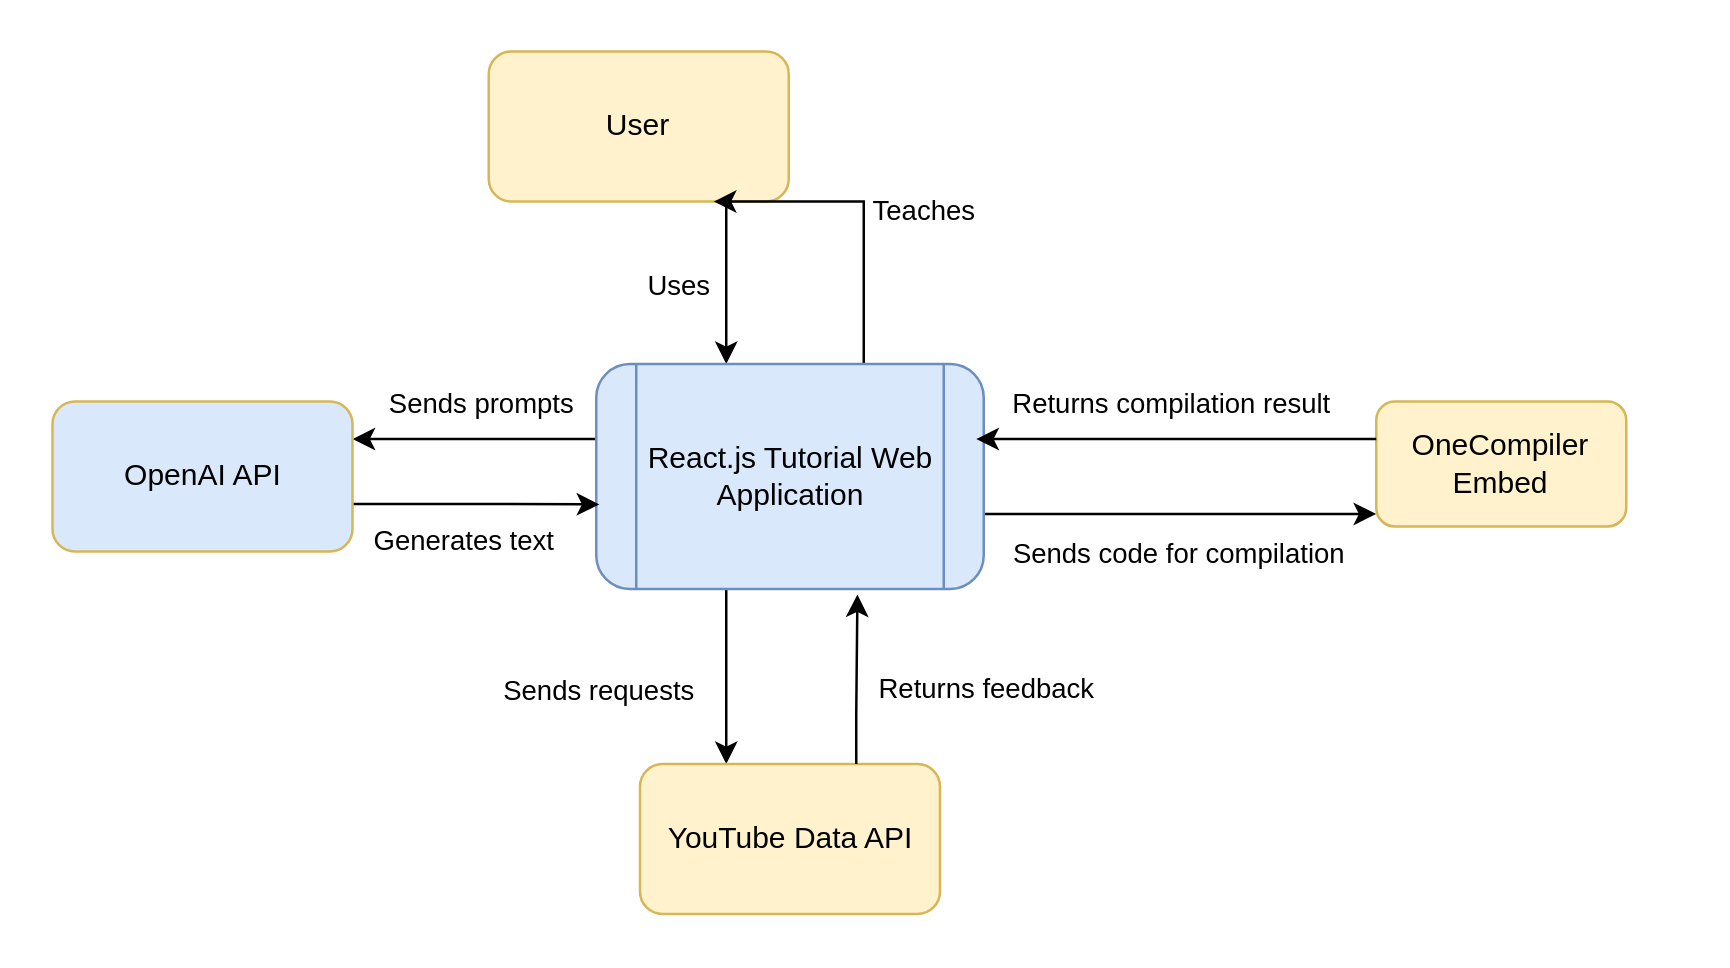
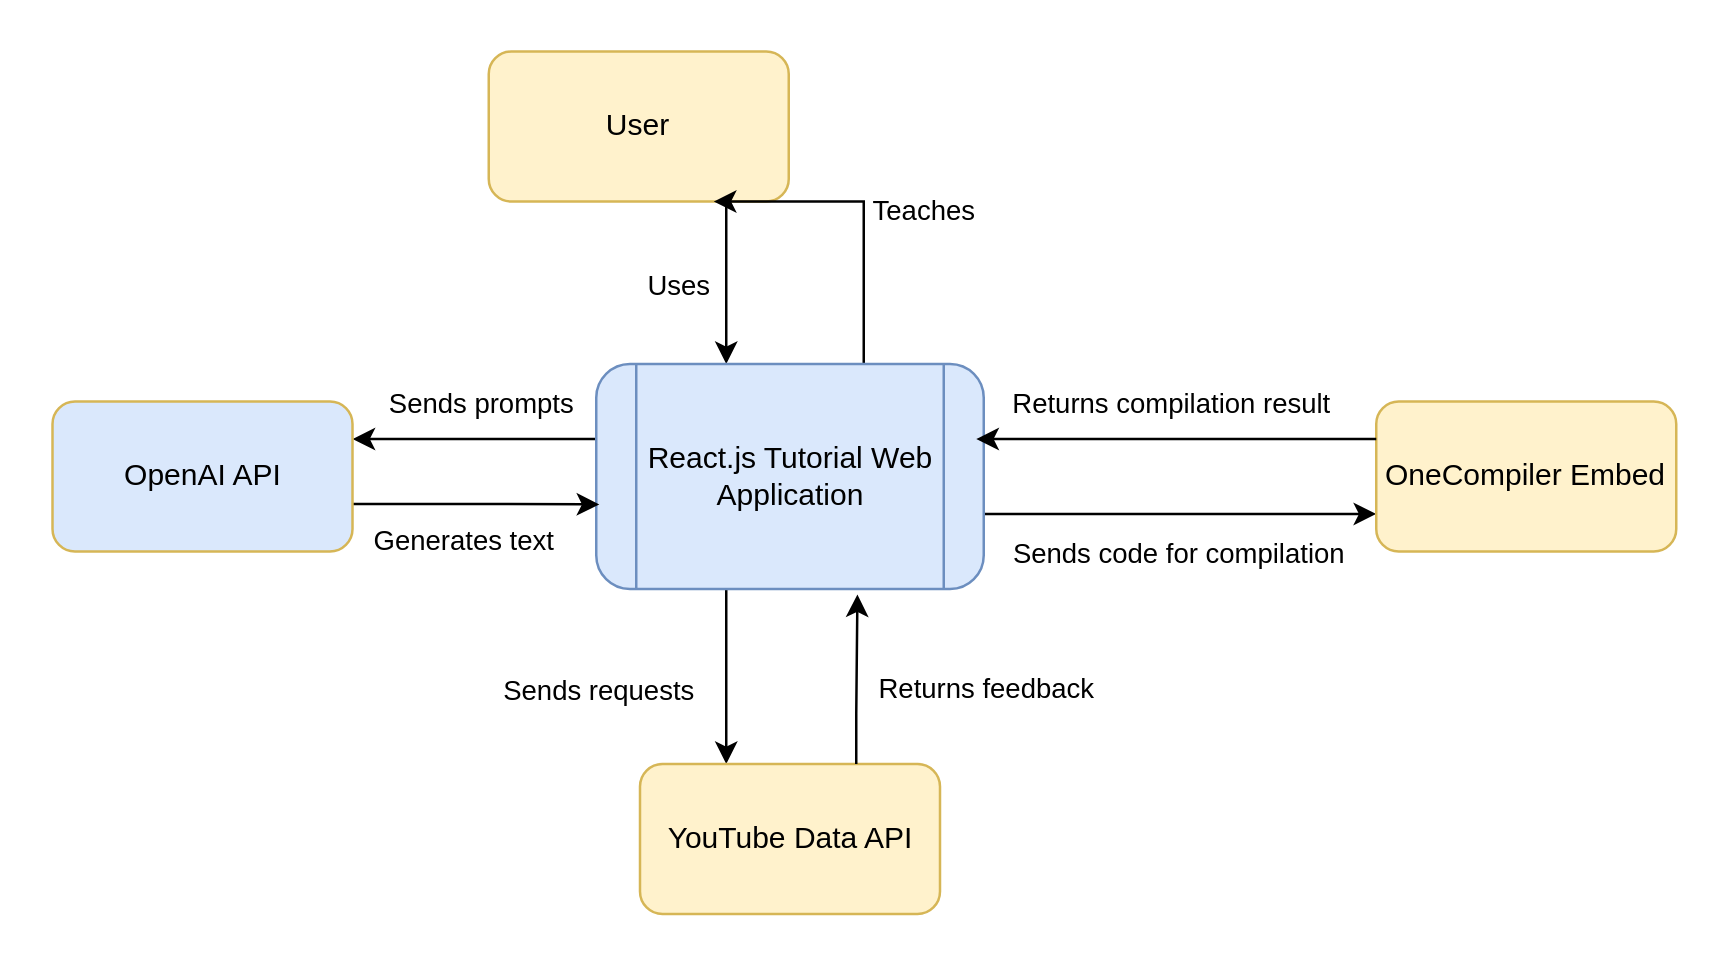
node "OneCompiler Embed": size 250x125 -> 300x150
